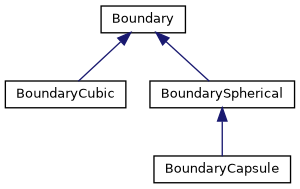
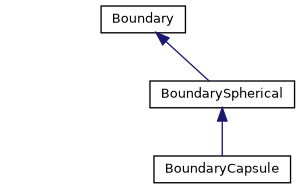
node "BoundaryCubic": removed
